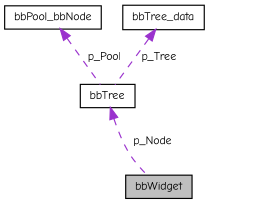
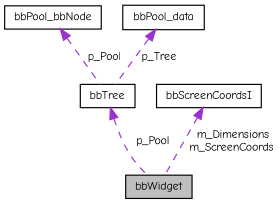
node "bbTree_data": label "bbTree_data" -> "bbPool_data"
node "bbScreenCoordsI": added
edge "bbWidget" -> "bbTree": label " p_Node" -> " p_Pool"
